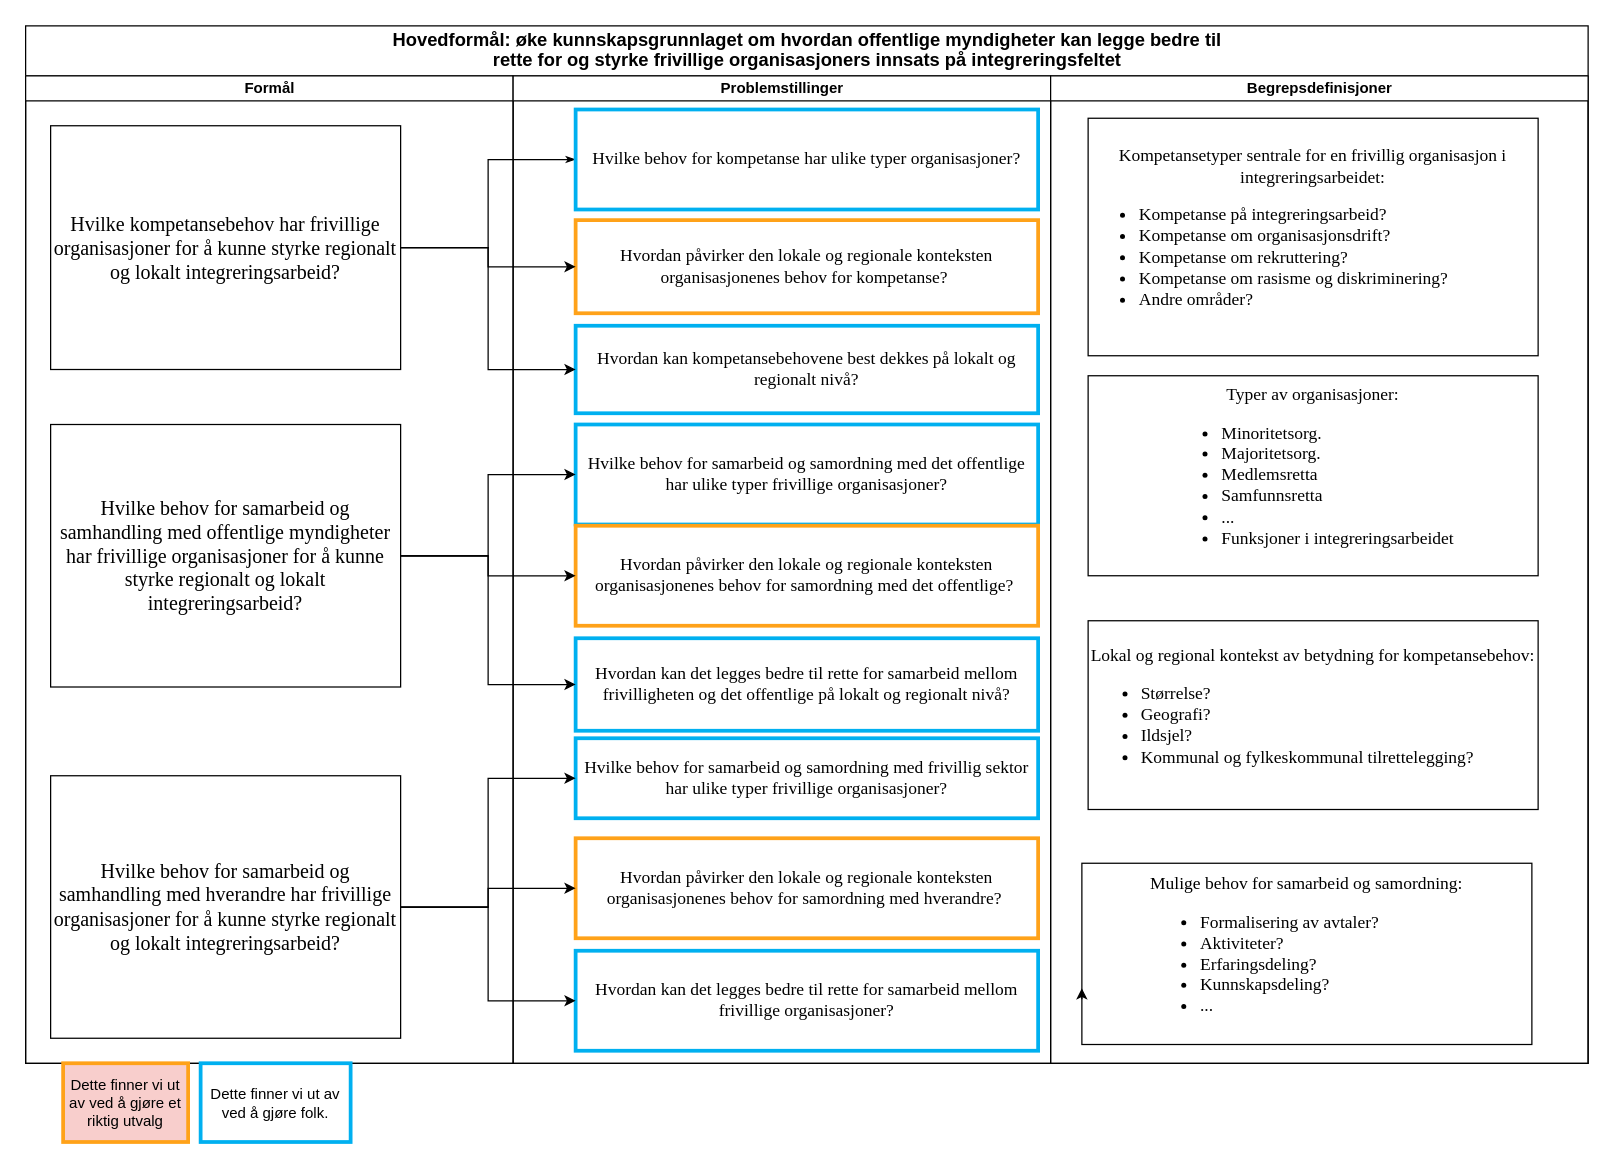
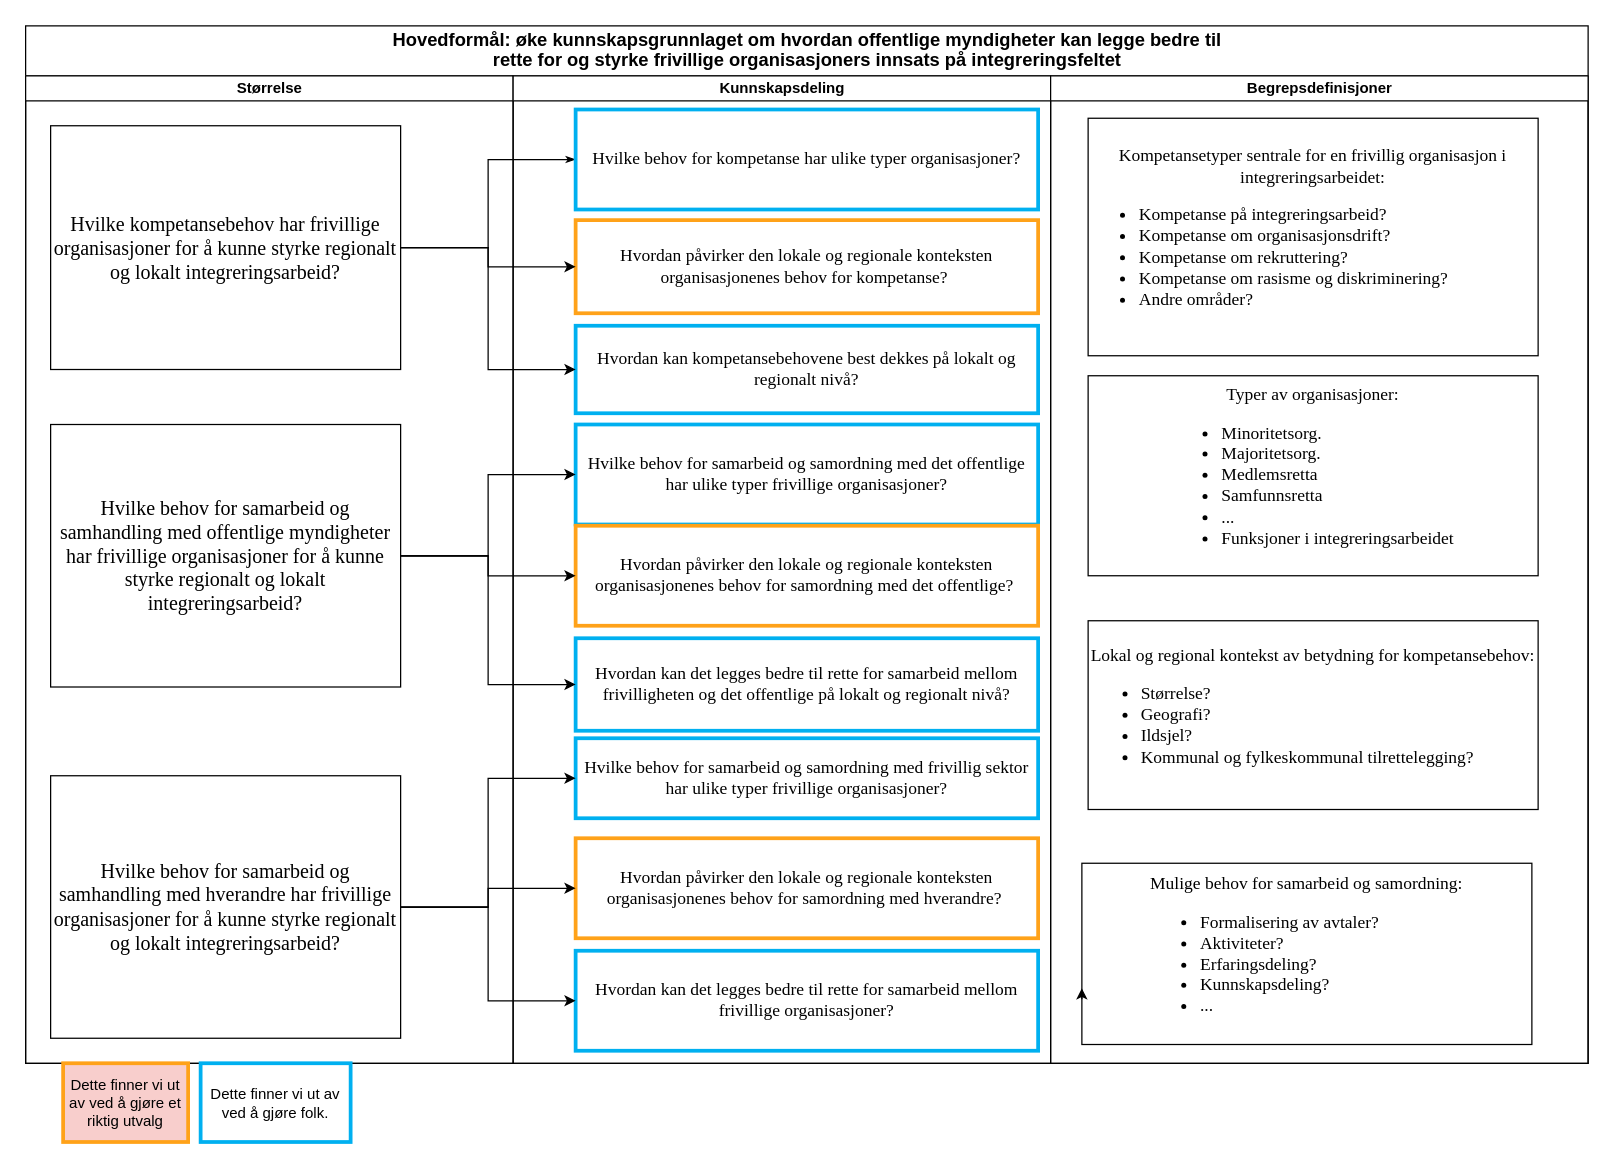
node "Formål": label "Formål" -> "Størrelse"
node "Problemstillinger": label "Problemstillinger" -> "Kunnskapsdeling"
